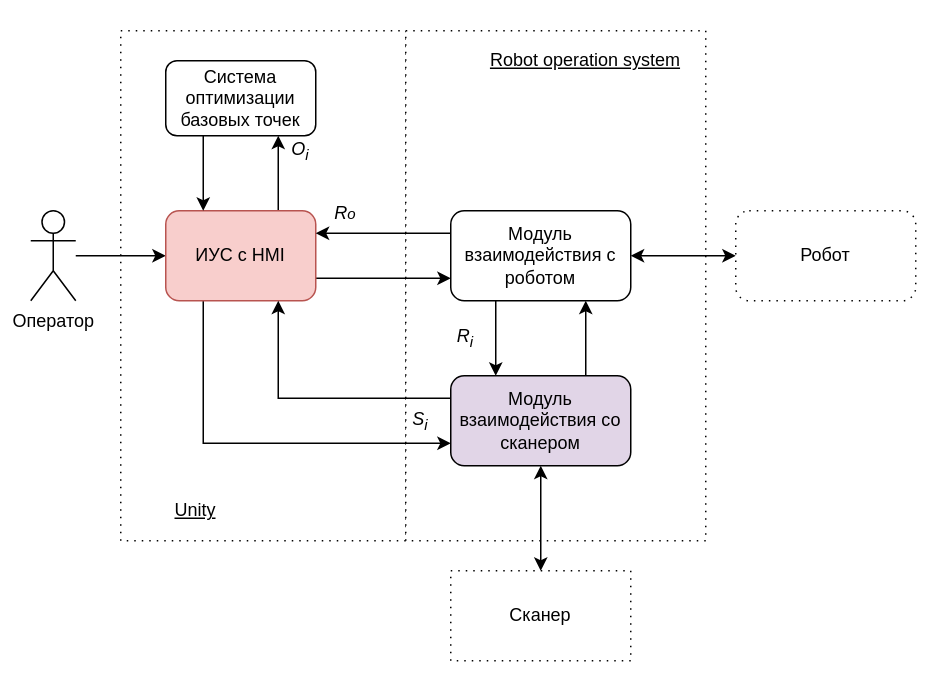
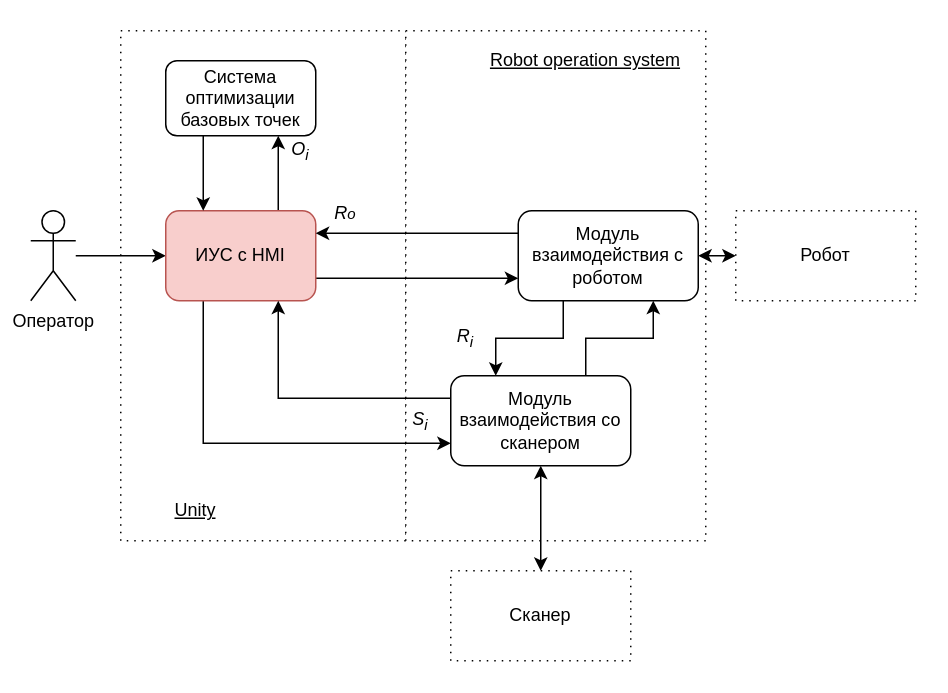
node "Модуль взаимодействия с роботом": moved (541, 256) -> (608, 256)
node "Робот": shape rounded rectangle -> rectangle
node "Модуль взаимодействия со сканером": fillcolor #e1d5e7 -> #ffffff
